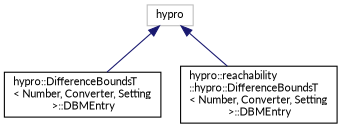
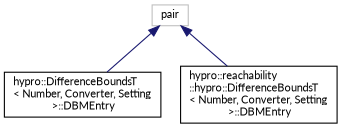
node "hypro": label "hypro" -> "pair"
